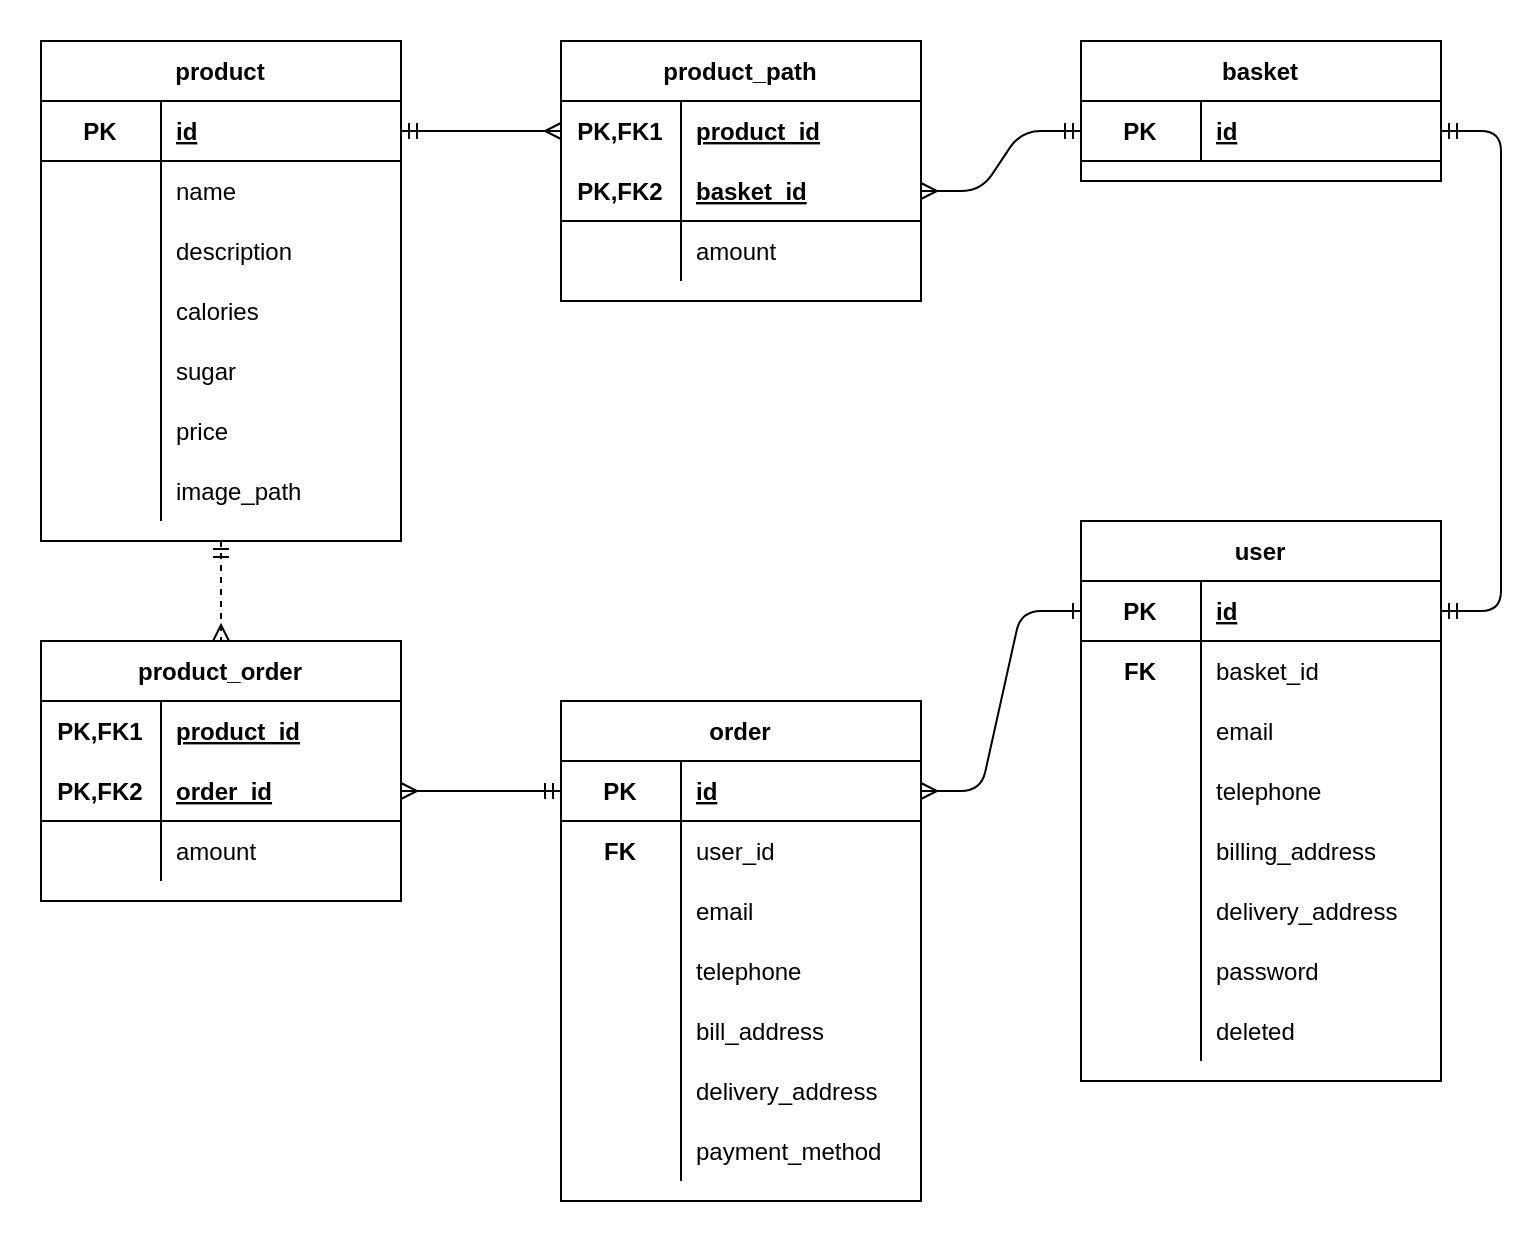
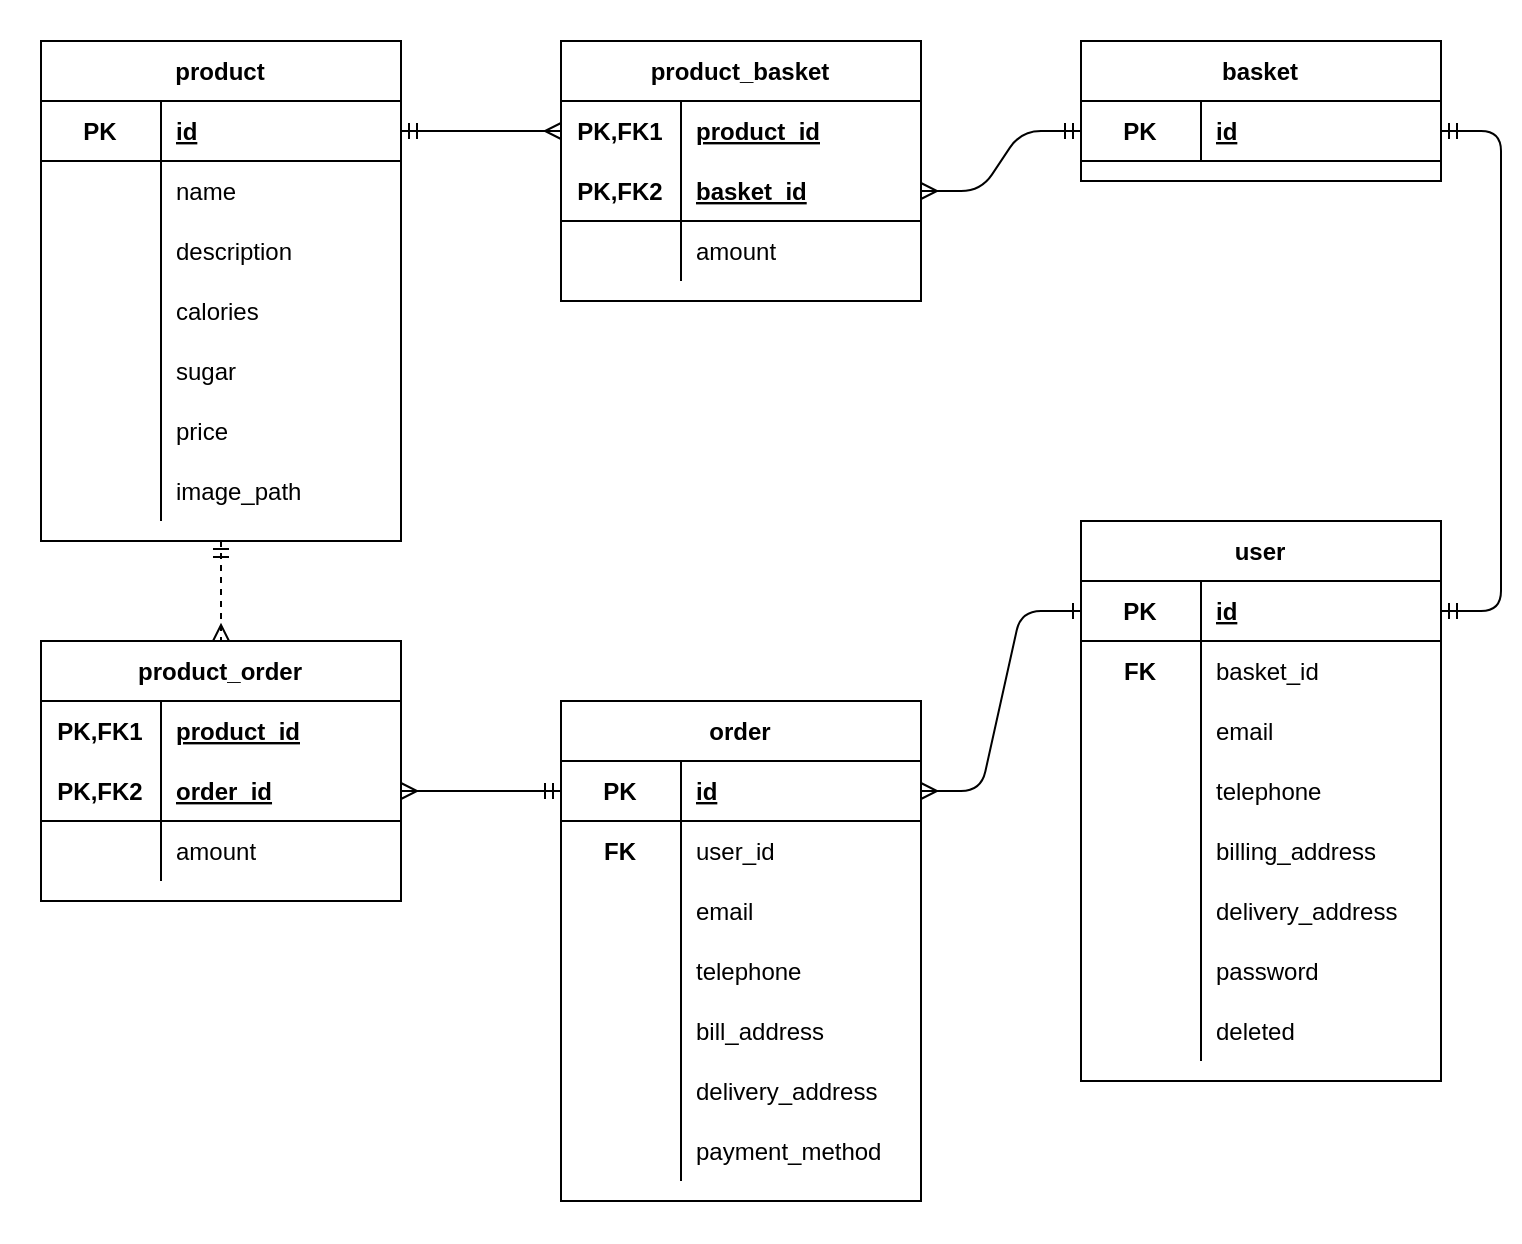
node "product_path": label "product_path" -> "product_basket"
